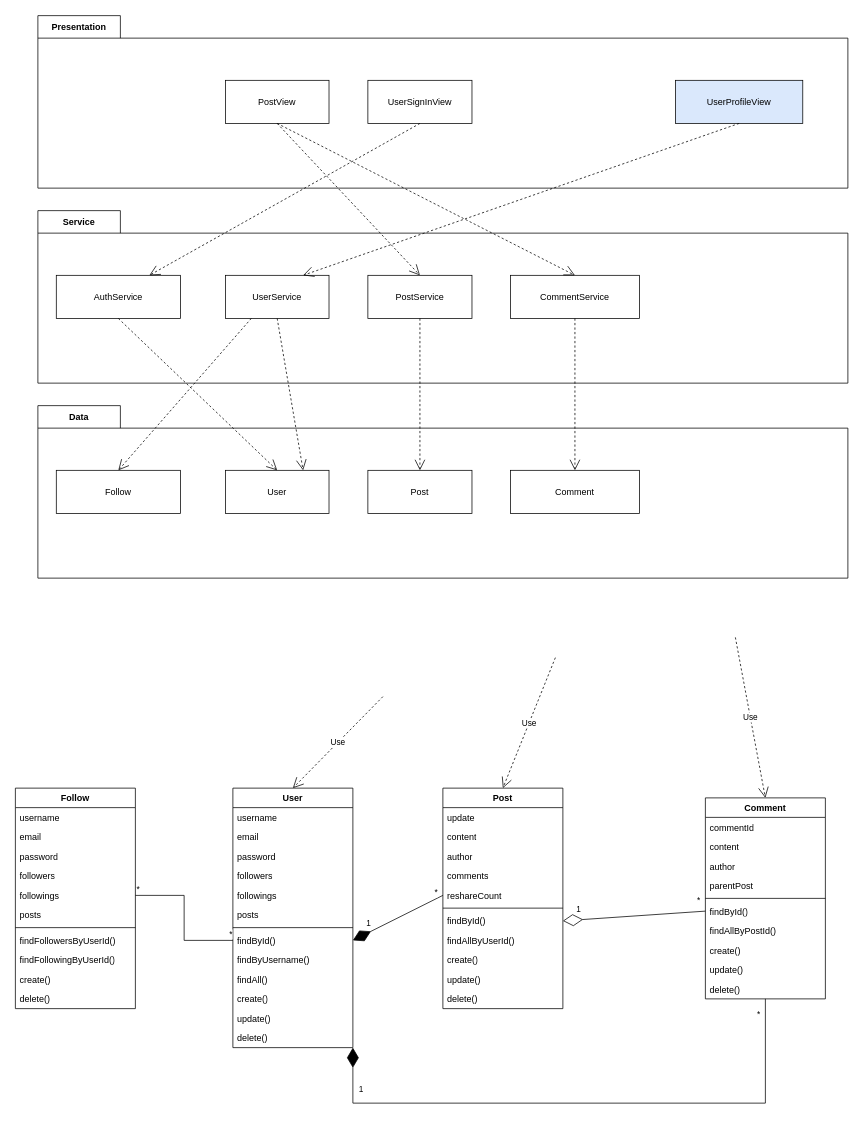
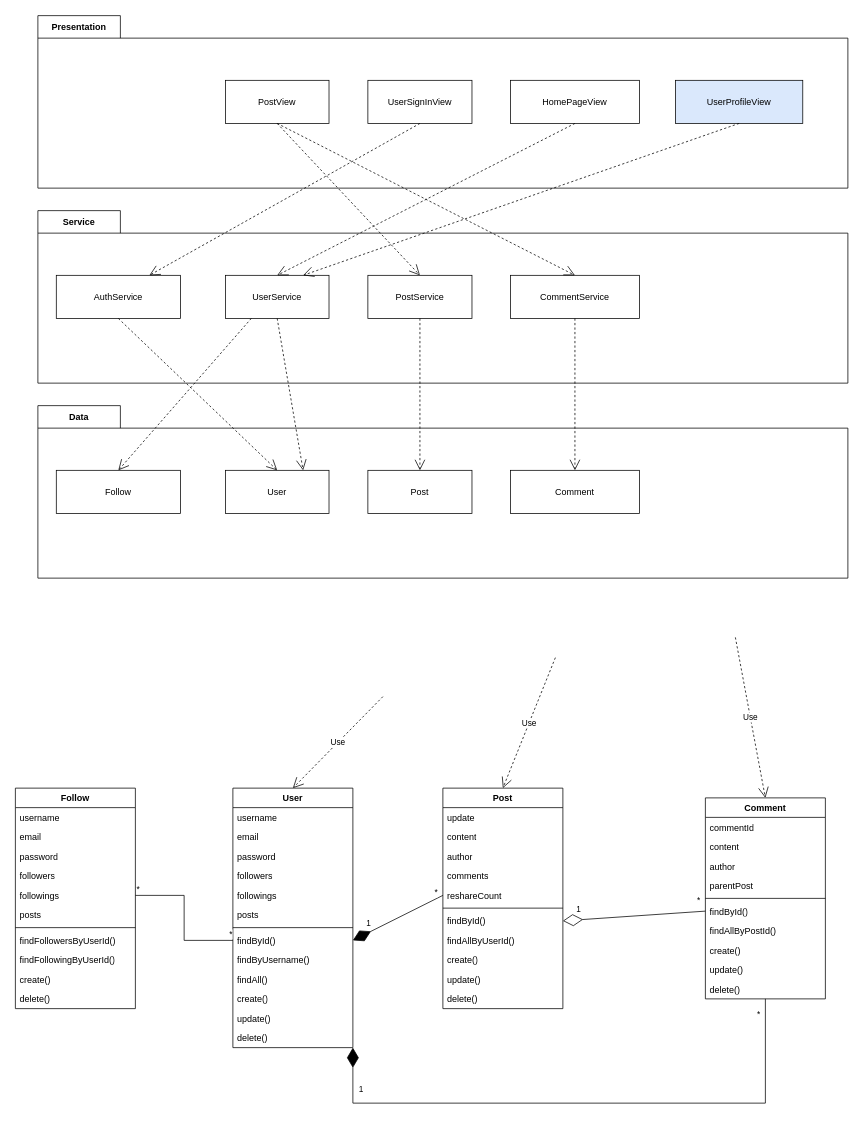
node "HomePageView": added
edge "HomePageView" -> "UserService": added
